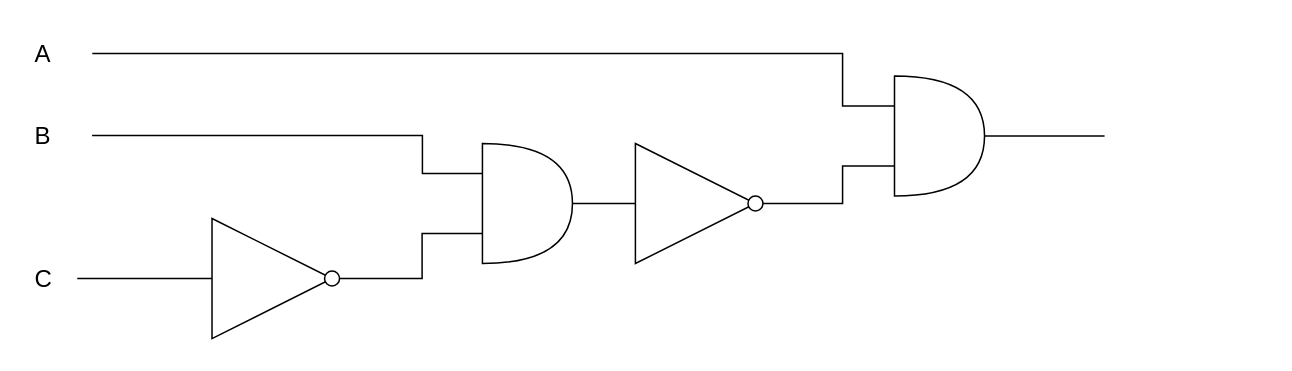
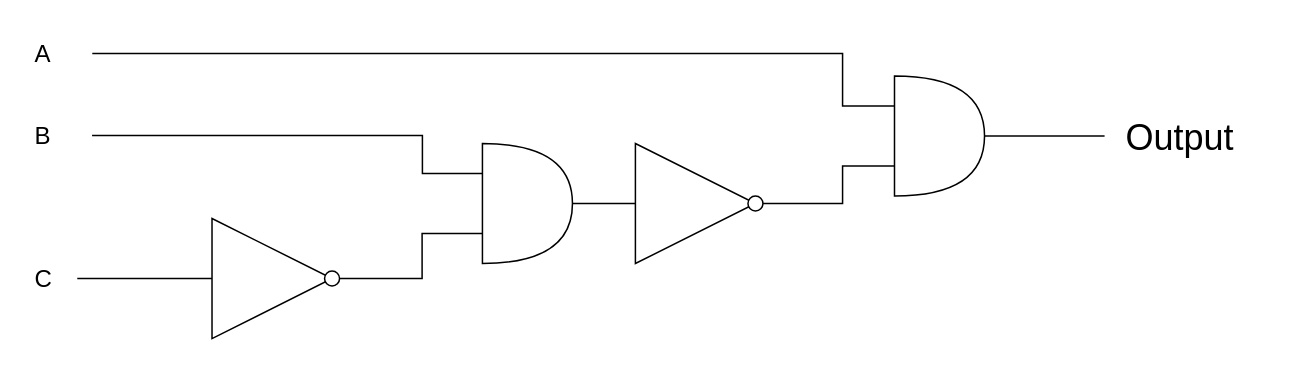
node "Output": added
